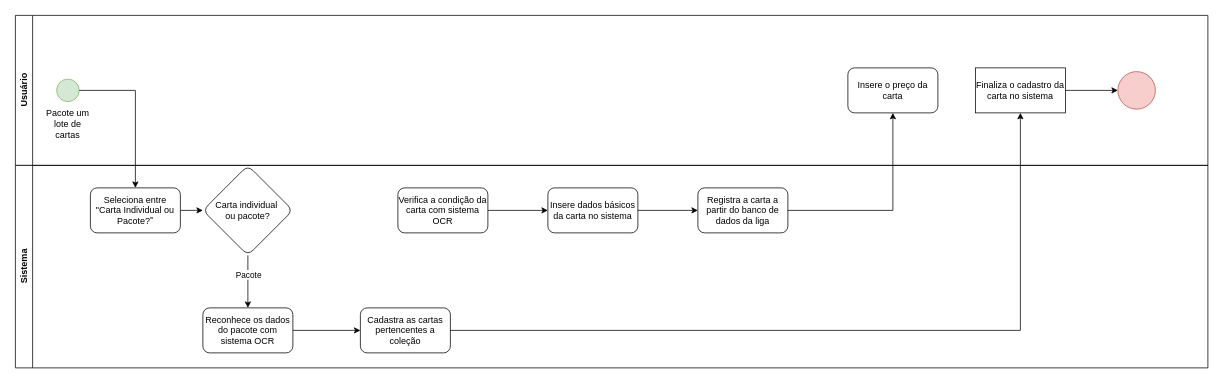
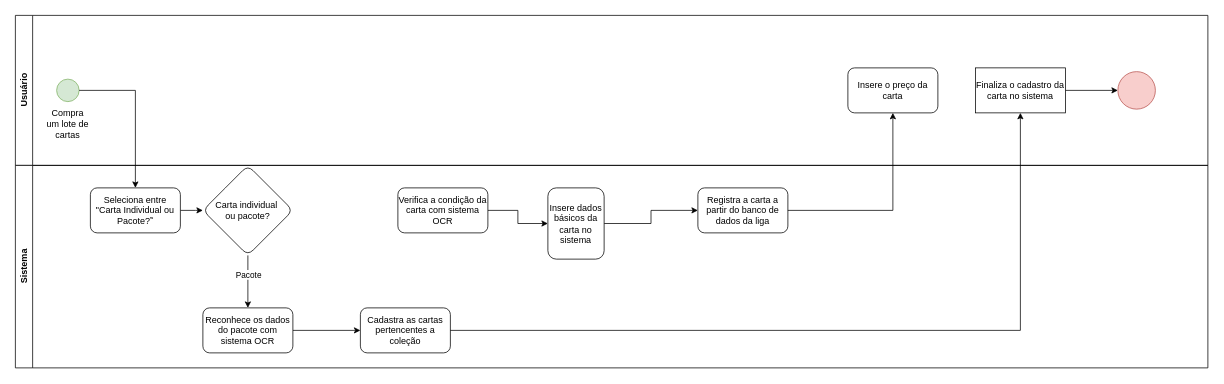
node "Pacote um lote de cartas": label "Pacote um lote de cartas" -> "Compra um lote de cartas"
node "Insere dados básicos da carta no sistema": size 90x45 -> 56x71
